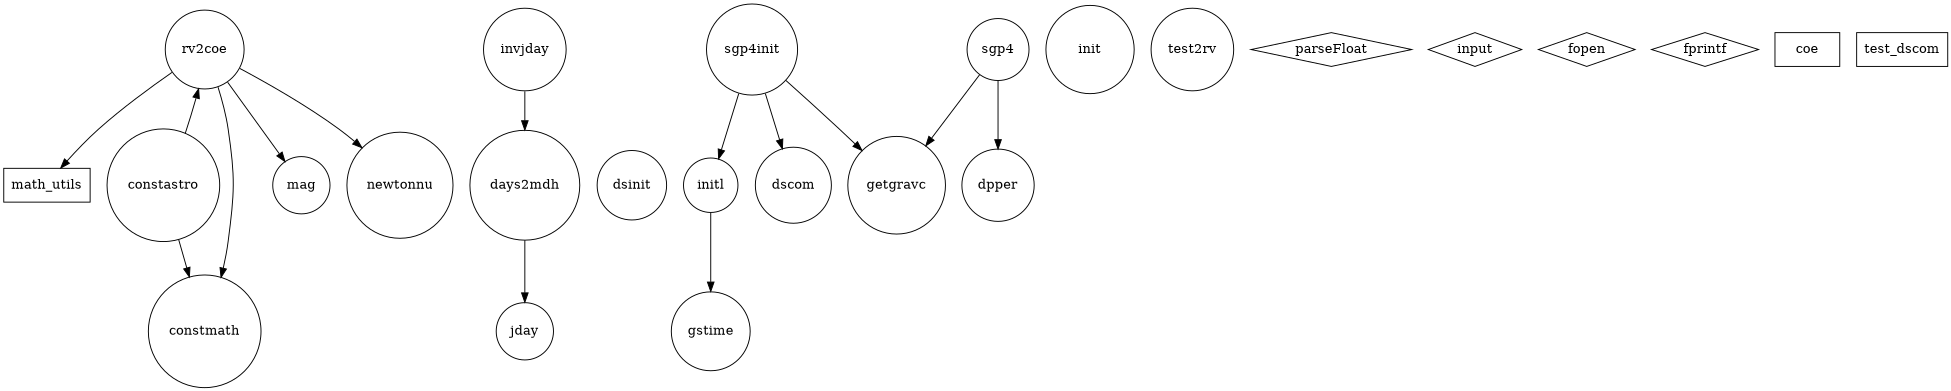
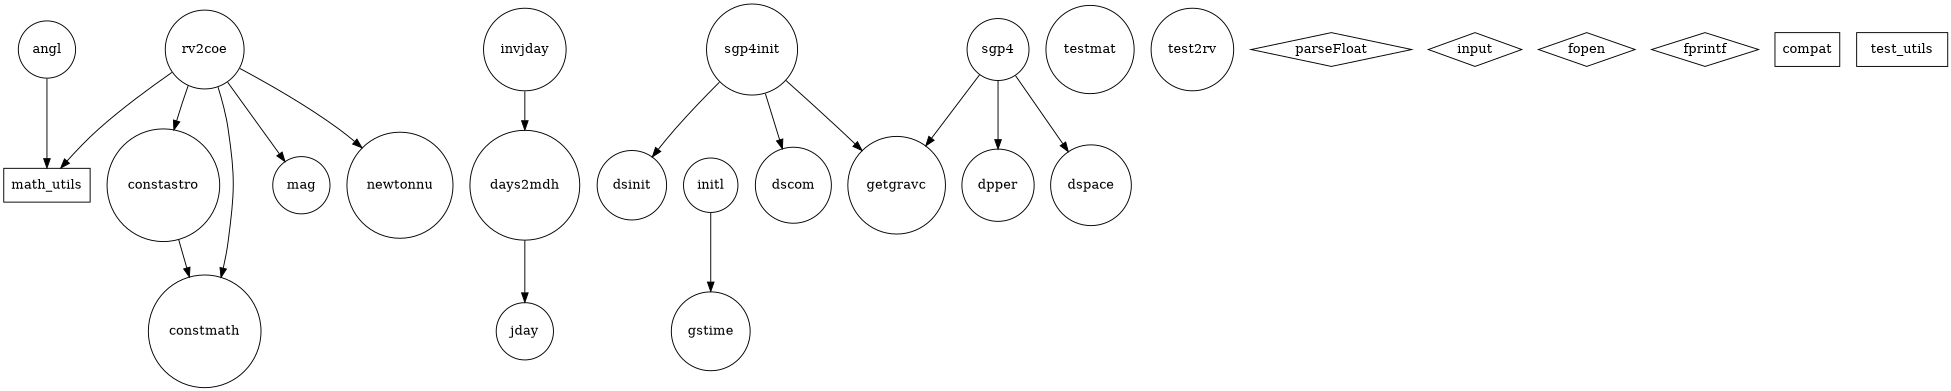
node "angl": added
node "init": label "init" -> "testmat"
node "coe": label "coe" -> "compat"
node "test_dscom": label "test_dscom" -> "test_utils"
edge "constastro" -> "rv2coe": reversed
edge "sgp4init" -> "initl": now "sgp4init" -> "dsinit"
node "dspace": added
